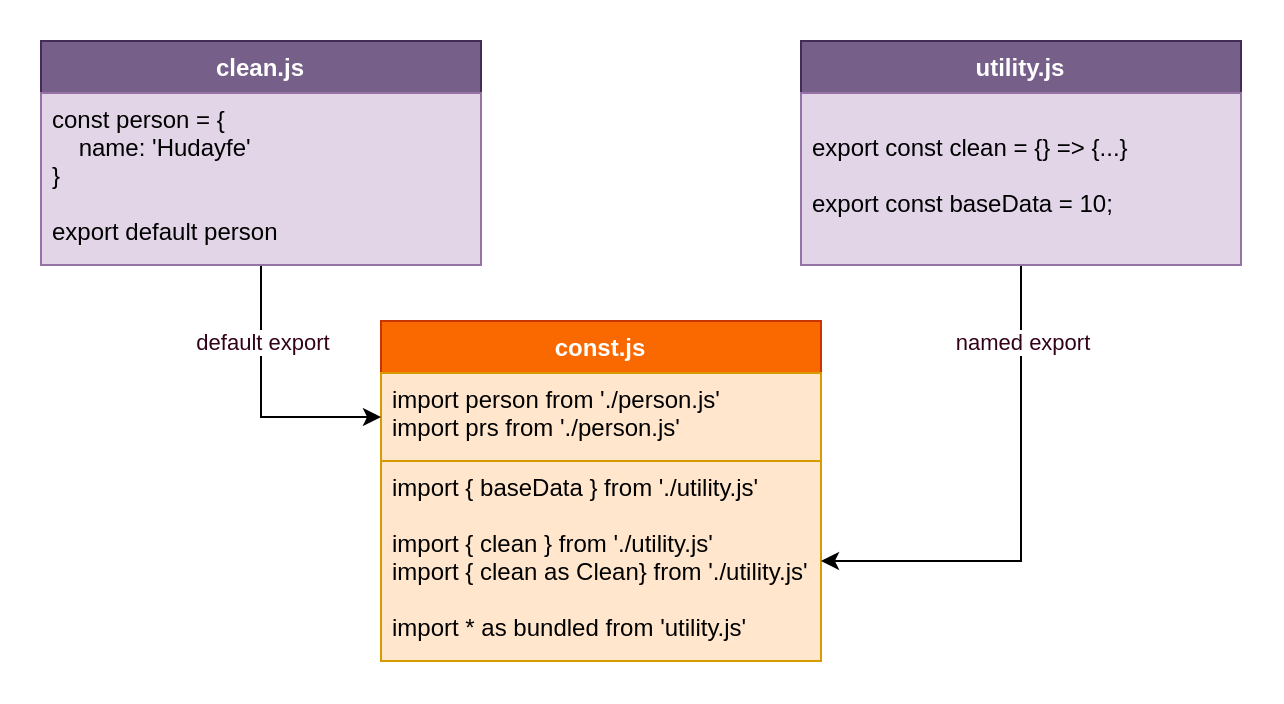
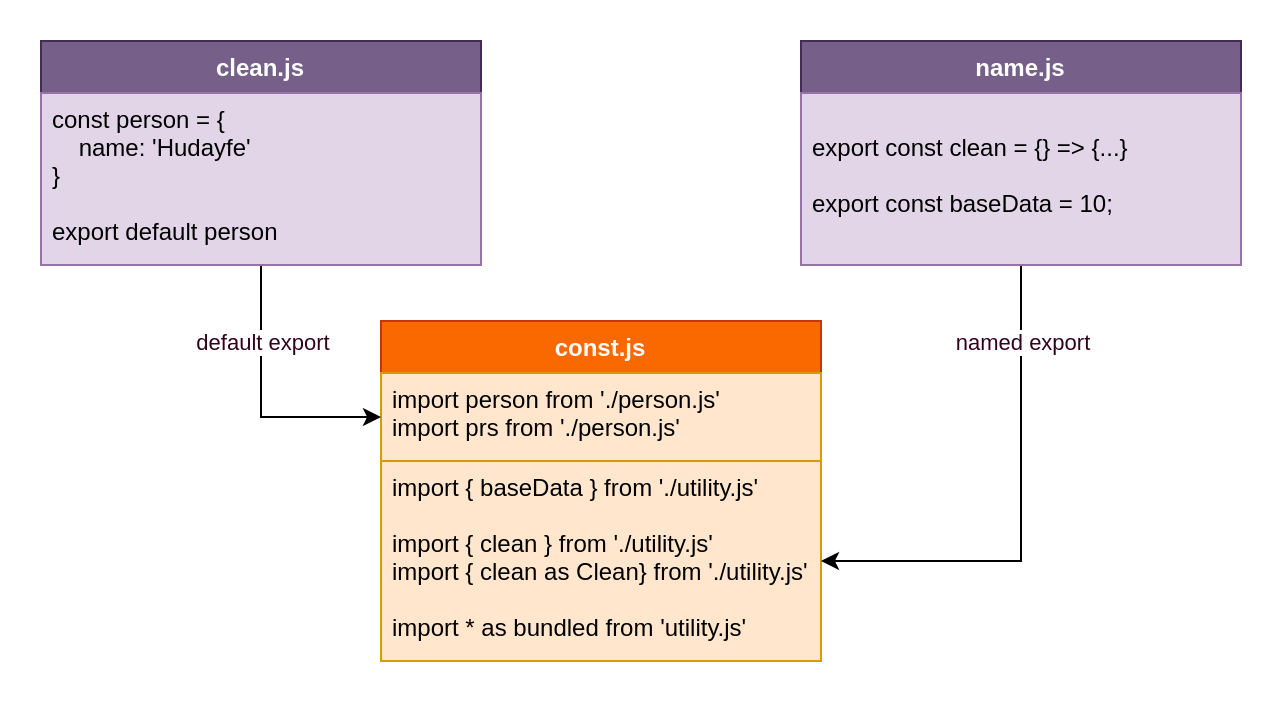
node "utility.js": label "utility.js" -> "name.js"
